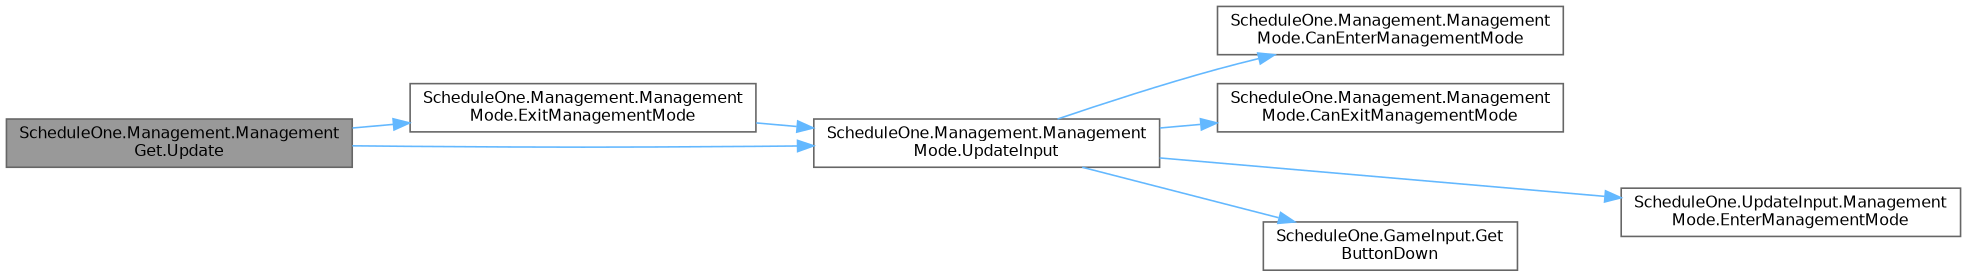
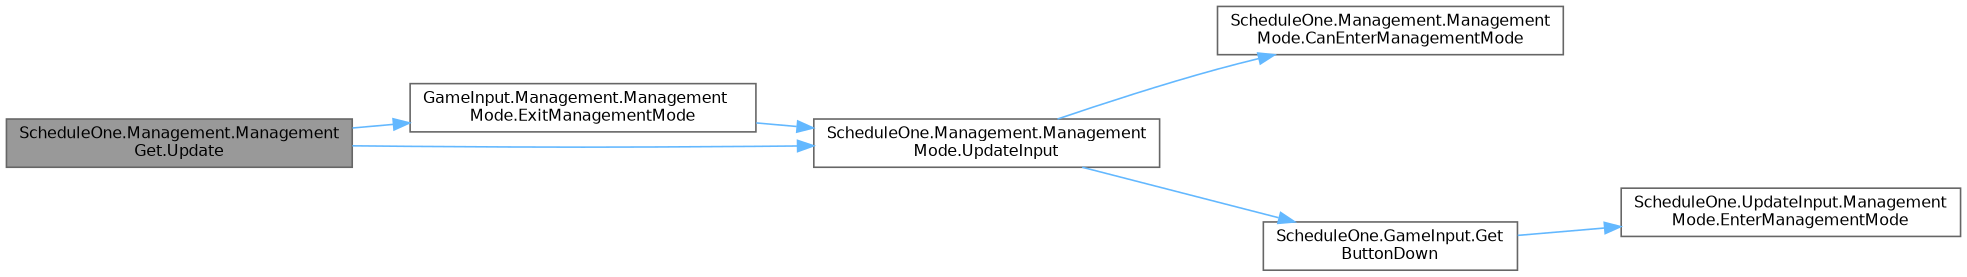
node "ScheduleOne.Management.Management Mode.ExitManagementMode": label "ScheduleOne.Management.Management Mode.ExitManagementMode" -> "GameInput.Management.Management Mode.ExitManagementMode"
node "ScheduleOne.Management.Management Mode.CanExitManagementMode": removed
edge "ScheduleOne.Management.Management Mode.UpdateInput" -> "ScheduleOne.UpdateInput.Management Mode.EnterManagementMode": now "ScheduleOne.GameInput.Get ButtonDown" -> "ScheduleOne.UpdateInput.Management Mode.EnterManagementMode"
